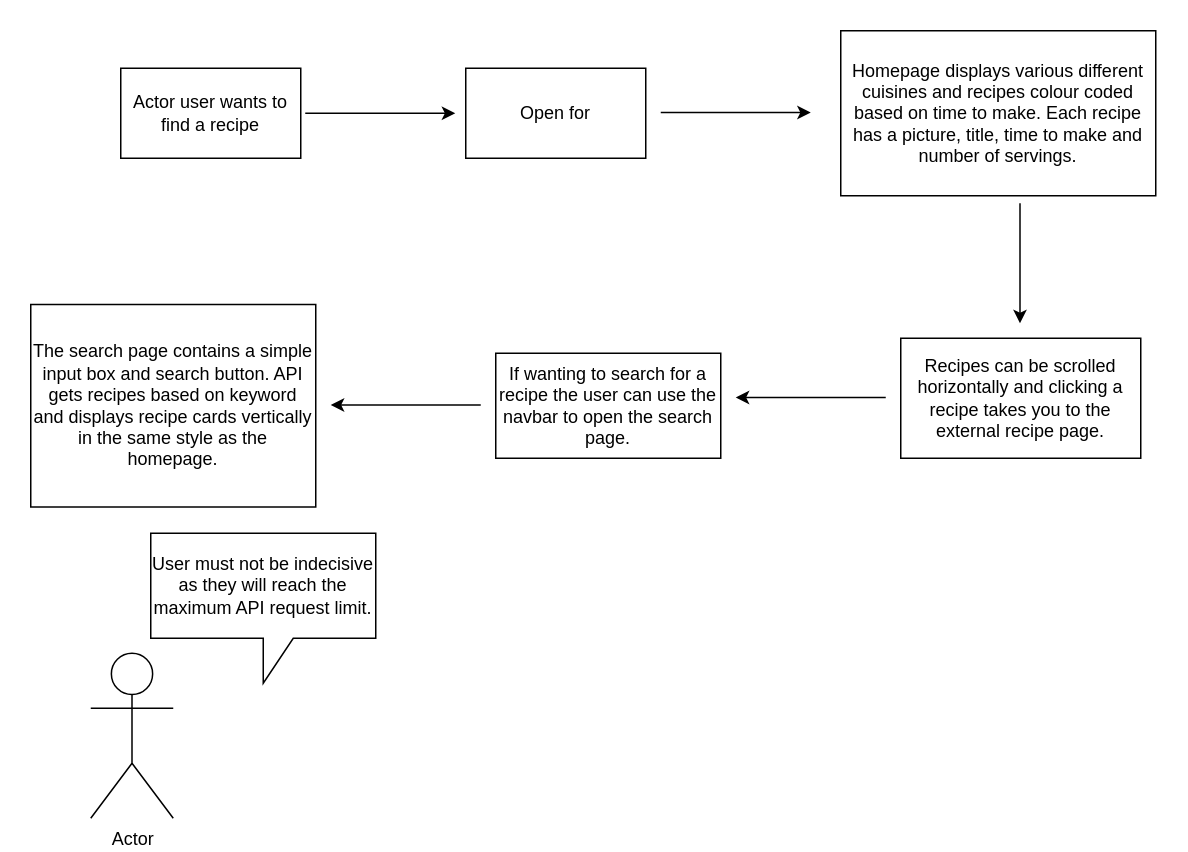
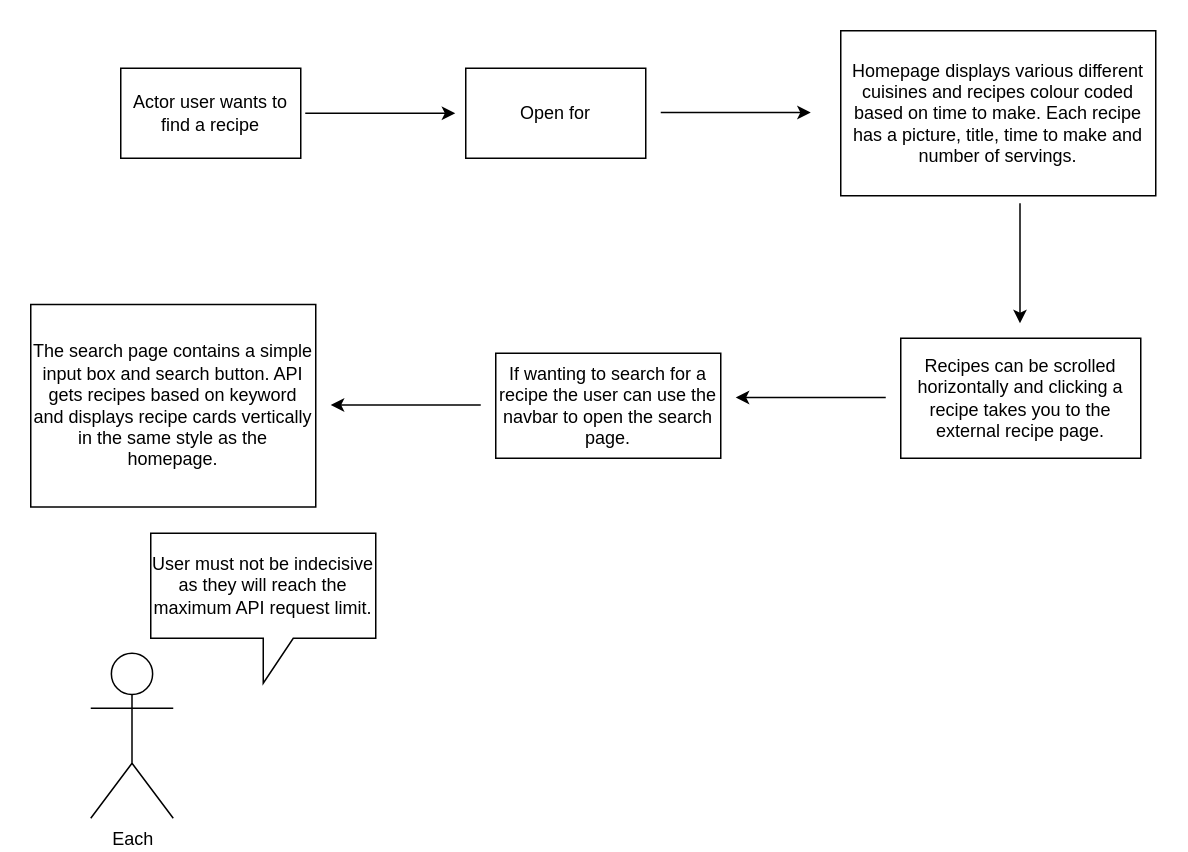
node "Actor": label "Actor" -> "Each"
